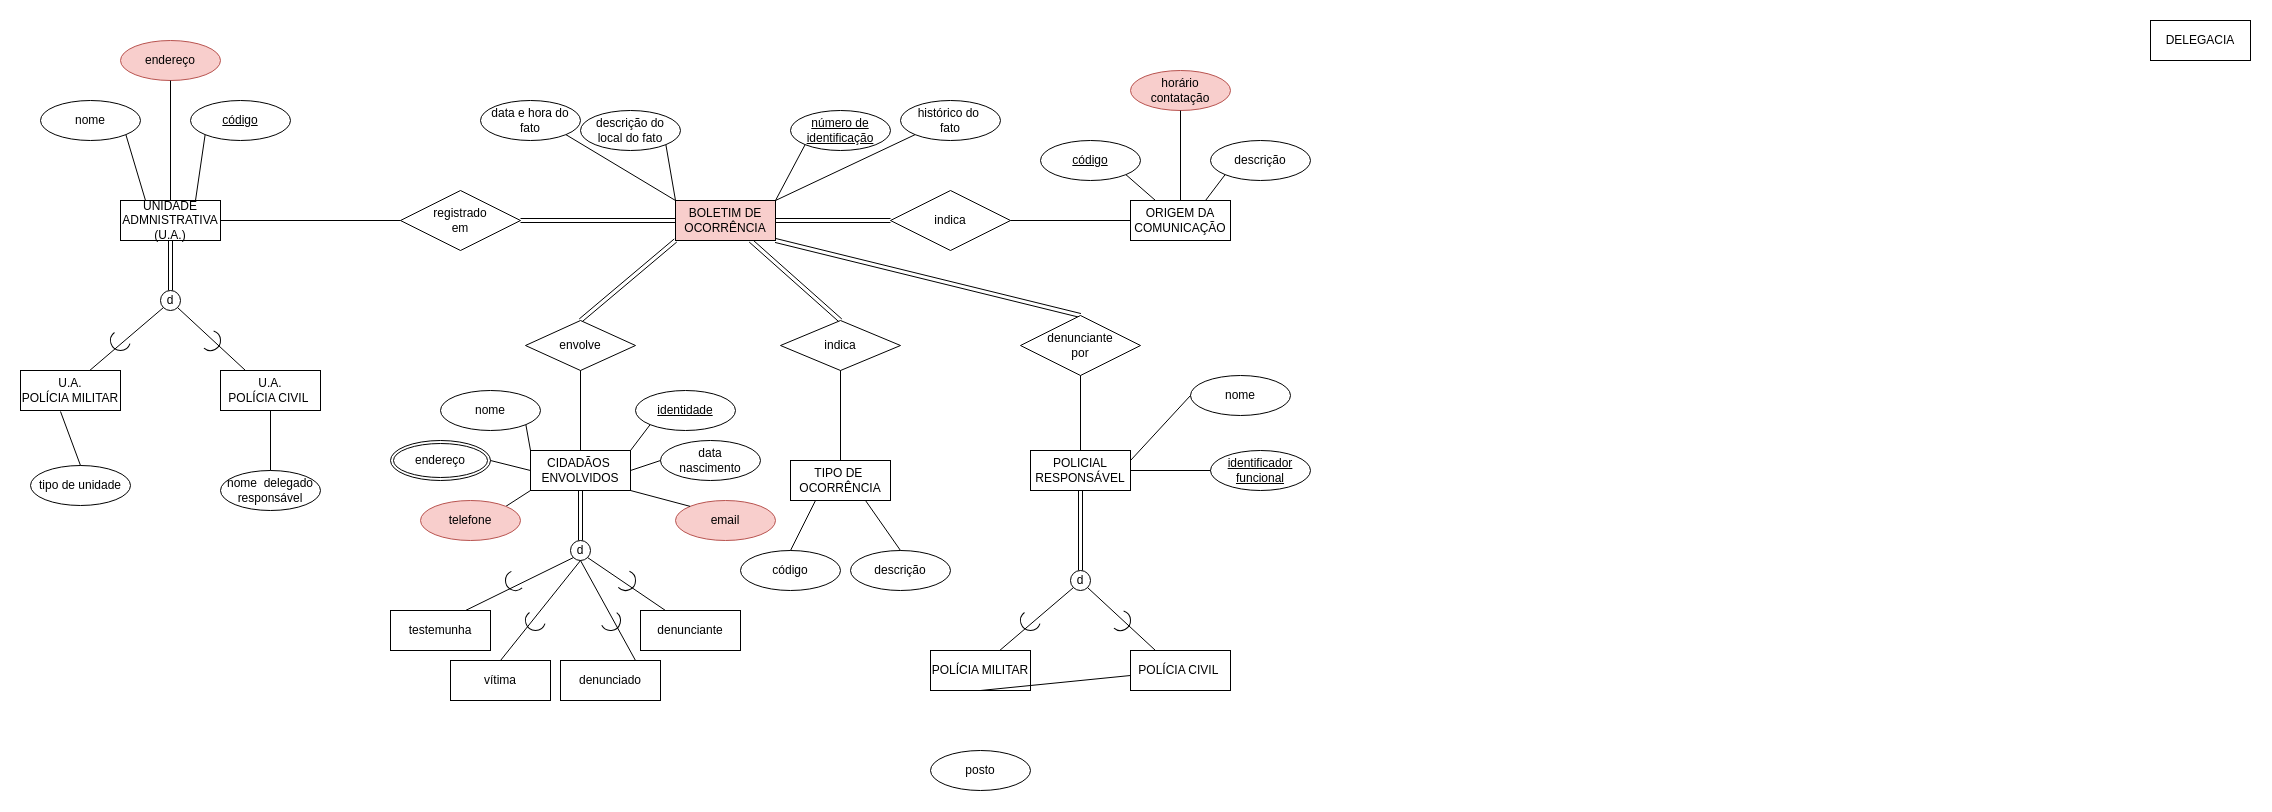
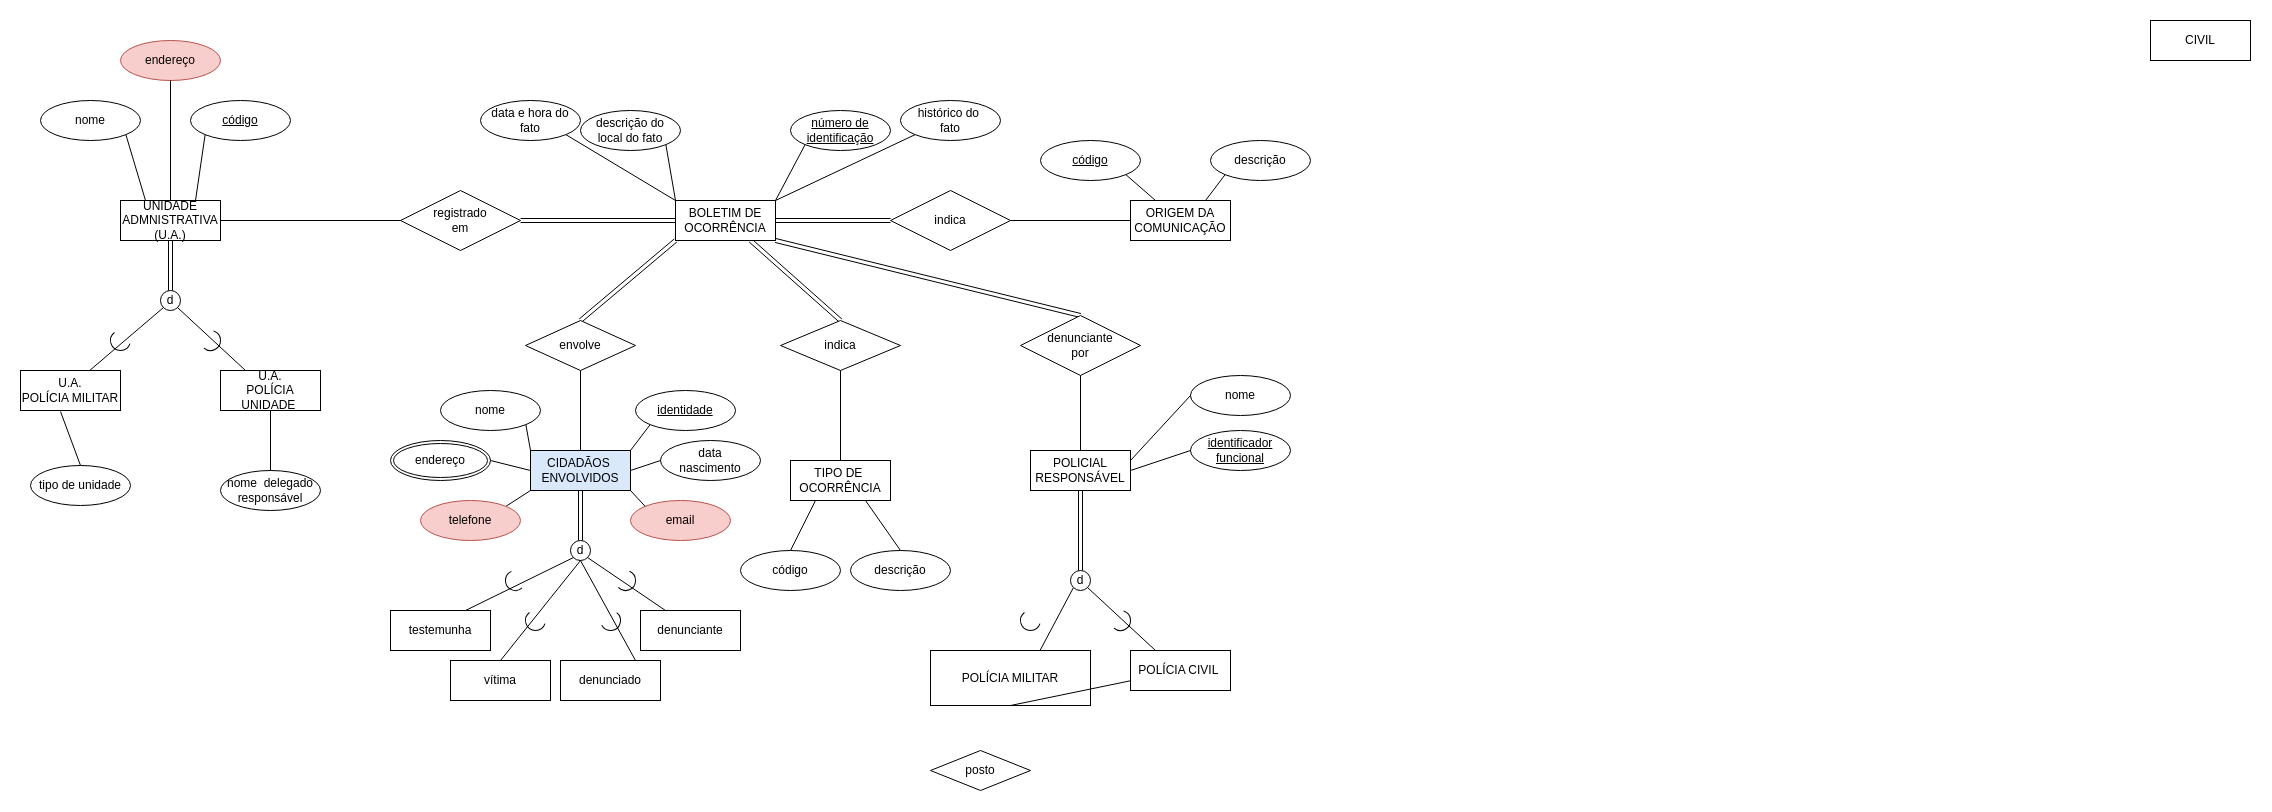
node "DELEGACIA": label "DELEGACIA" -> "CIVIL"
node "horário contatação": removed
edge "horário contatação" -- "ORIGEM DA COMUNICAÇÃO": removed
node "BOLETIM DE OCORRÊNCIA": fillcolor #f8cecc -> #ffffff
node "U.A. POLÍCIA CIVIL": label "U.A. POLÍCIA CIVIL" -> "U.A. POLÍCIA UNIDADE"
node "CIDADÃOS ENVOLVIDOS": fillcolor #ffffff -> #dae8fc
node "identificador funcional": moved (1261, 471) -> (1241, 451)
node "email": moved (726, 521) -> (681, 521)
node "POLÍCIA MILITAR": size 100x40 -> 160x55
node "posto": shape ellipse -> diamond
